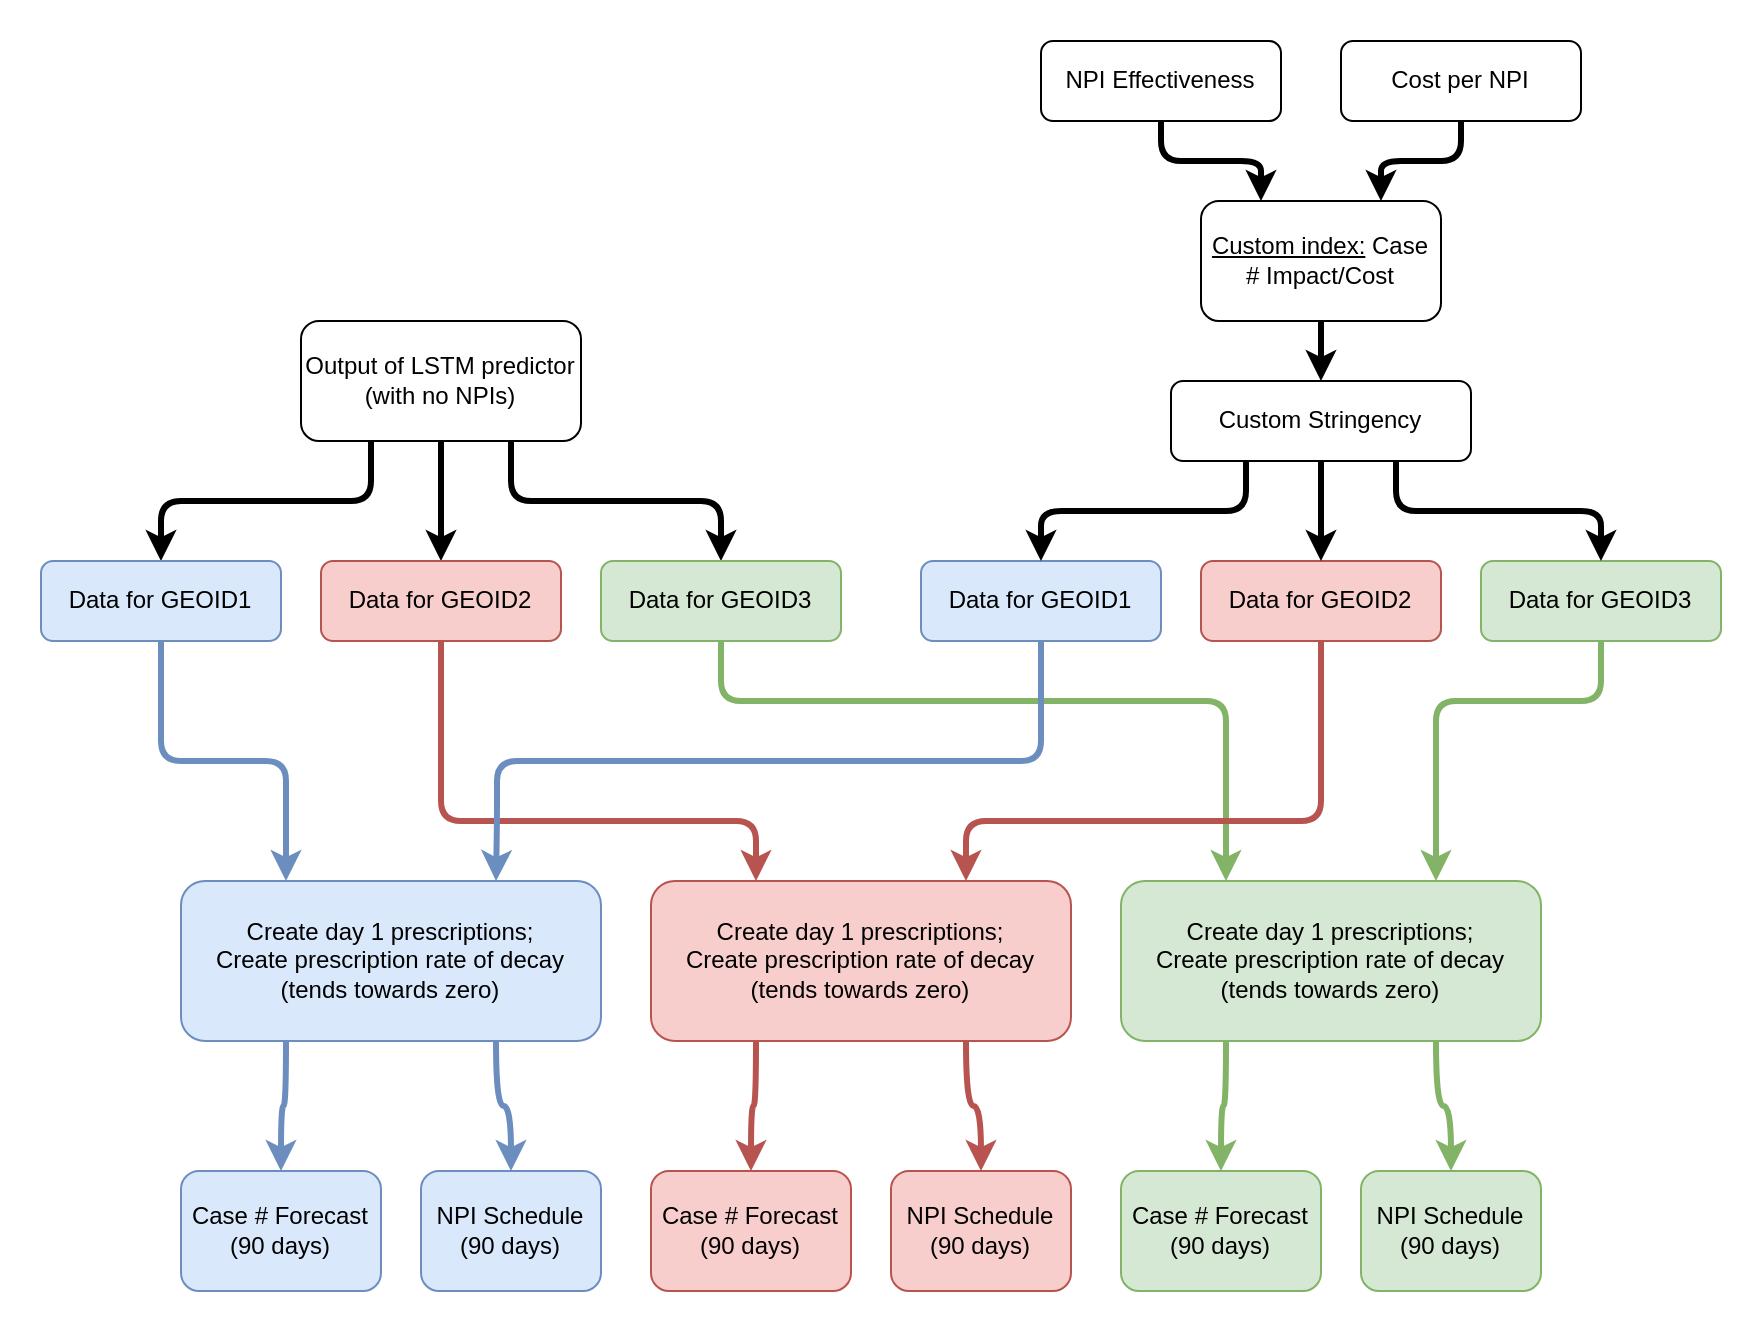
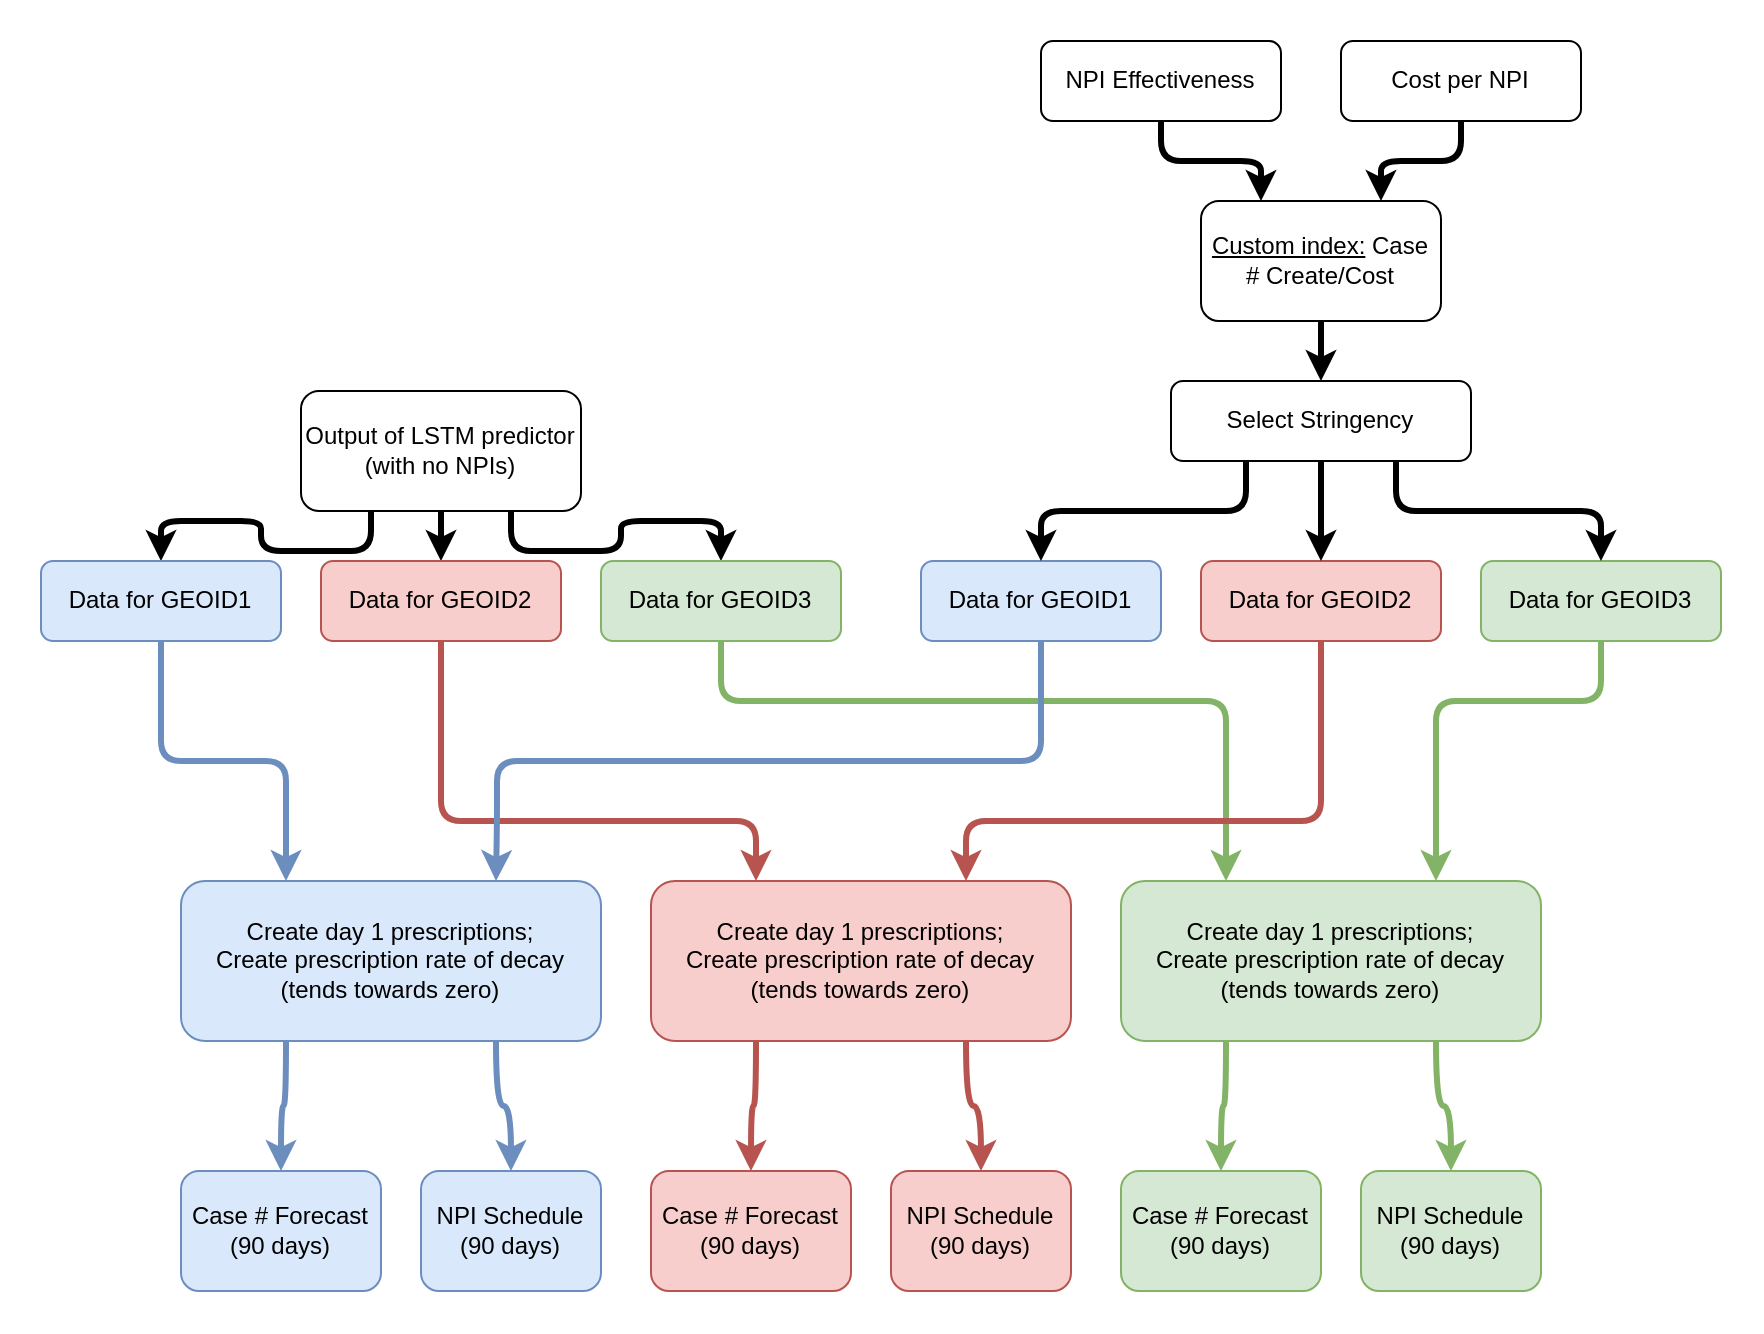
node "Custom index: Case # Impact/Cost": label "Custom index: Case # Impact/Cost" -> "Custom index: Case # Create/Cost"
node "Output of LSTM predictor (with no NPIs)": moved (441, 381) -> (441, 451)
node "Custom Stringency": label "Custom Stringency" -> "Select Stringency"
